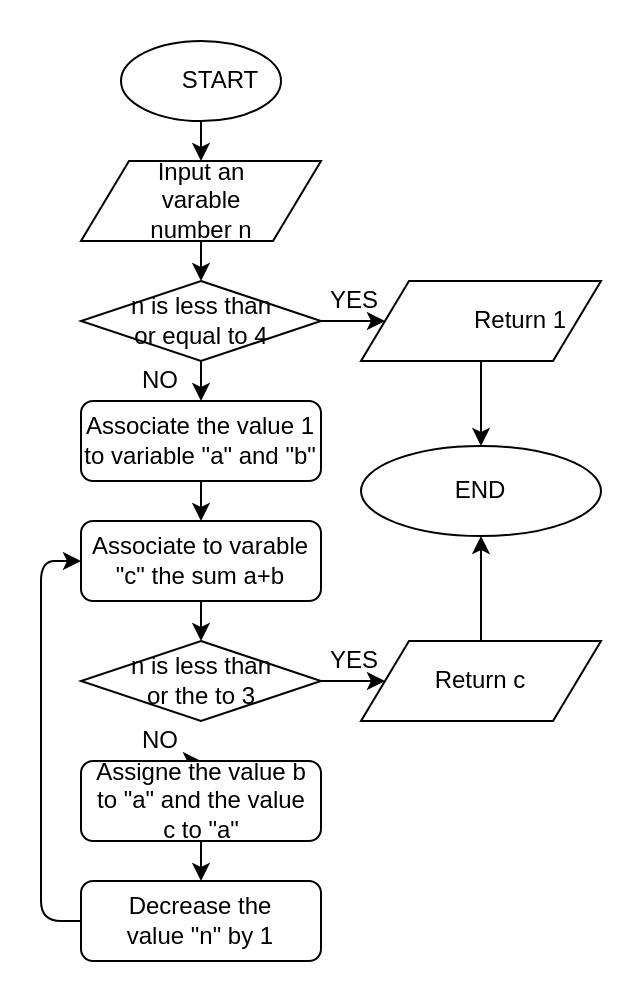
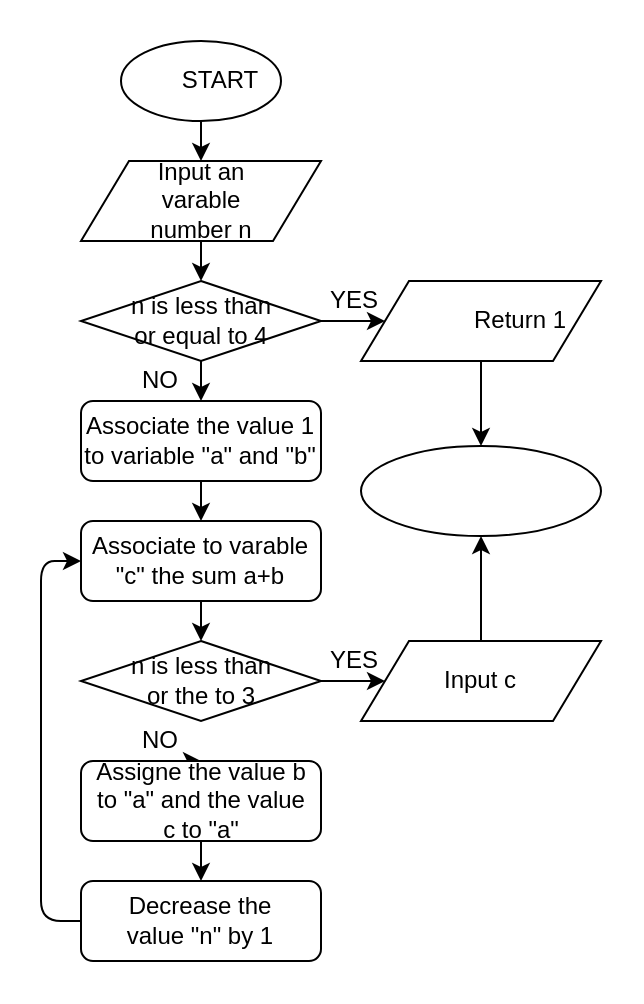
node "END": removed
node "Return c": label "Return c" -> "Input c"
